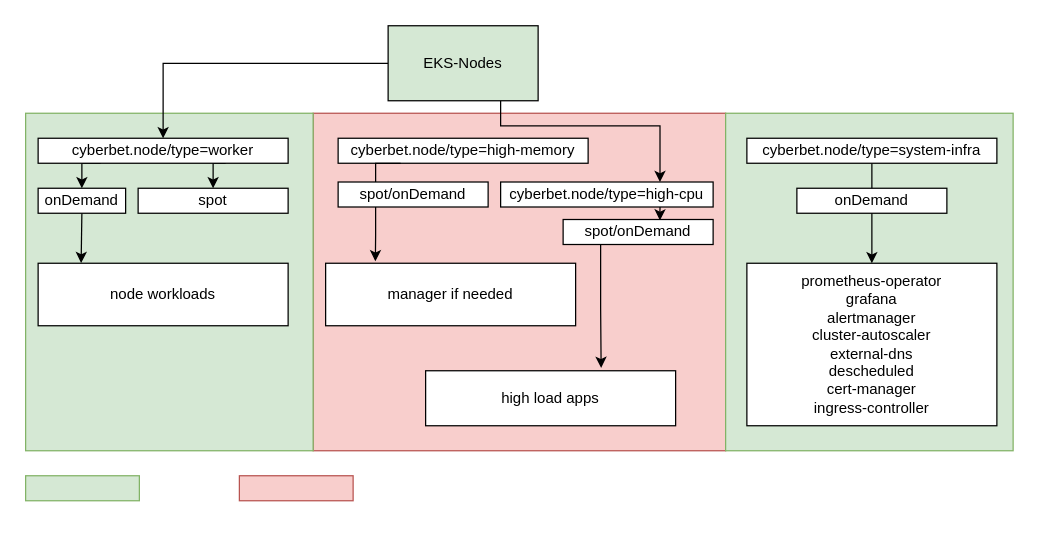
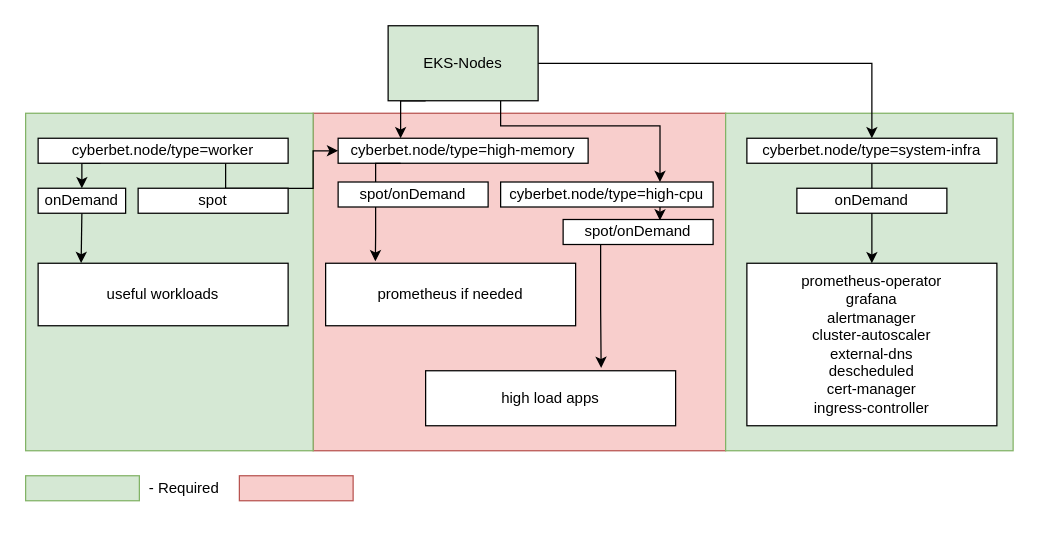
edge "EKS-Nodes" -> "cyberbet.node/type=worker": removed
edge "EKS-Nodes" -> "cyberbet.node/type=system-infra": added
edge "EKS-Nodes" -> "cyberbet.node/type=high-memory": added
edge "cyberbet.node/type=worker" -> "spot": now "cyberbet.node/type=worker" -> "cyberbet.node/type=high-memory"
node "node workloads": label "node workloads" -> "useful workloads"
node "manager if needed": label "manager if needed" -> "prometheus if needed"
node "- Required": added
